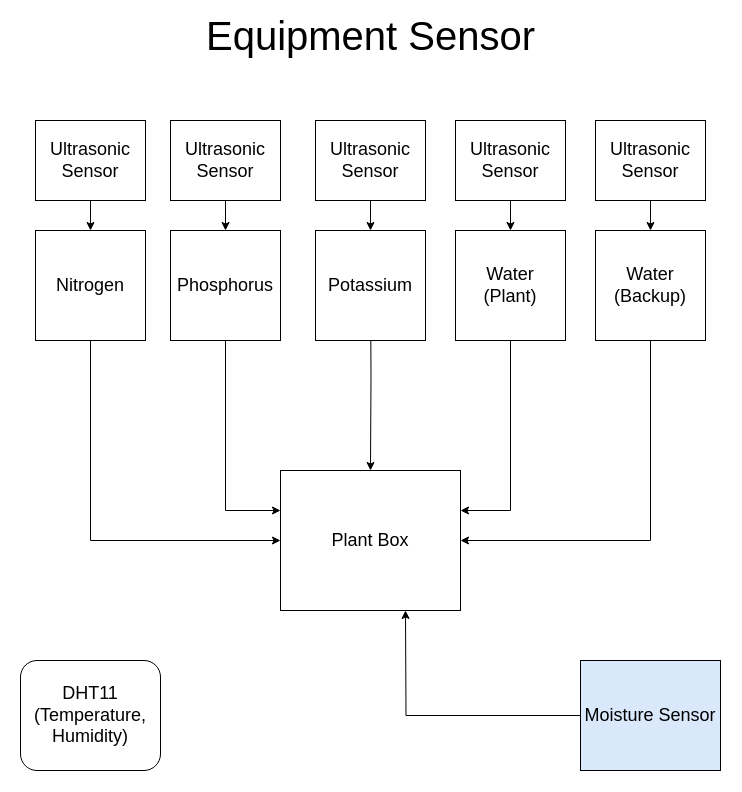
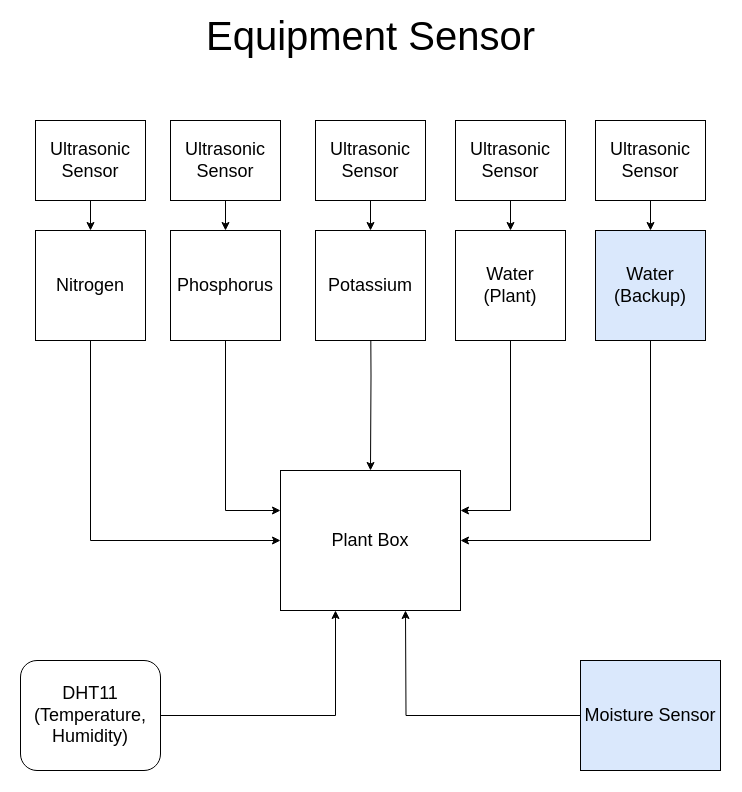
node "Water (Backup)": fillcolor #ffffff -> #dae8fc
edge "DHT11 (Temperature, Humidity)" -> "Plant Box": added
